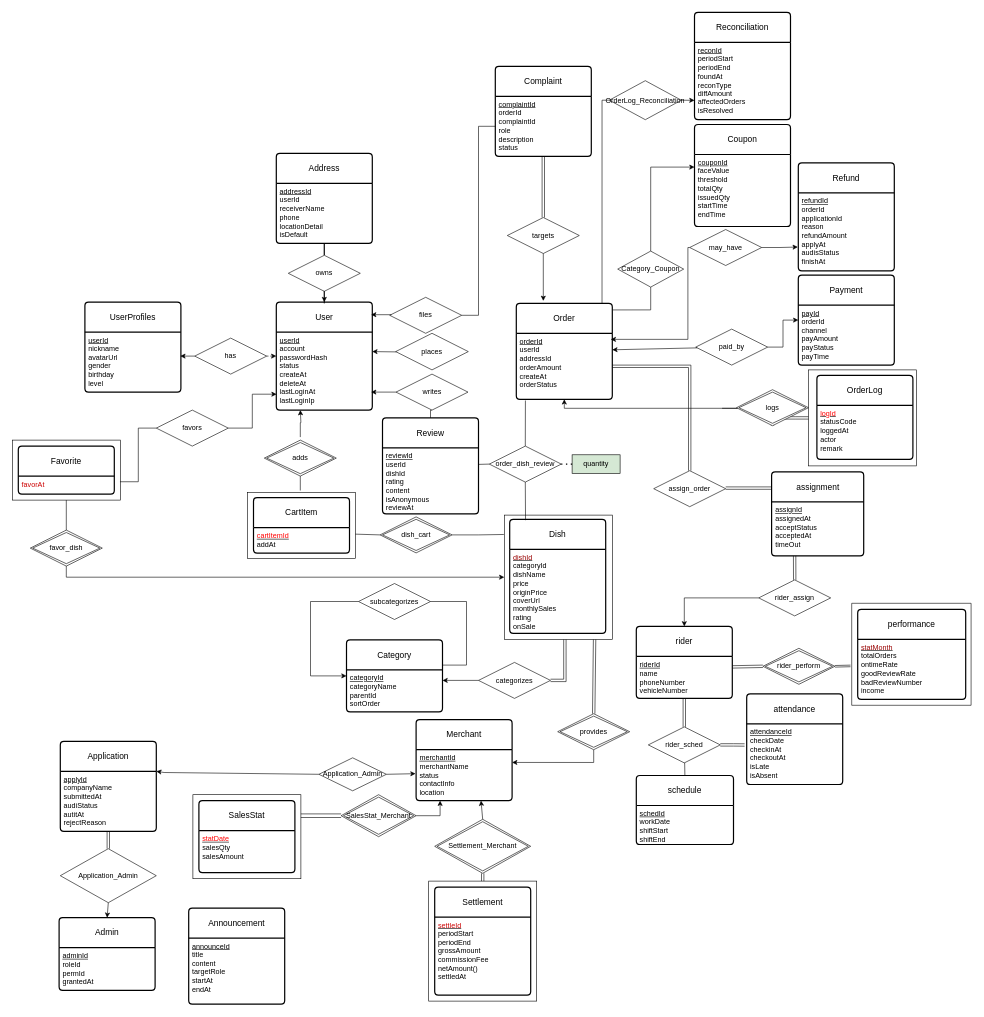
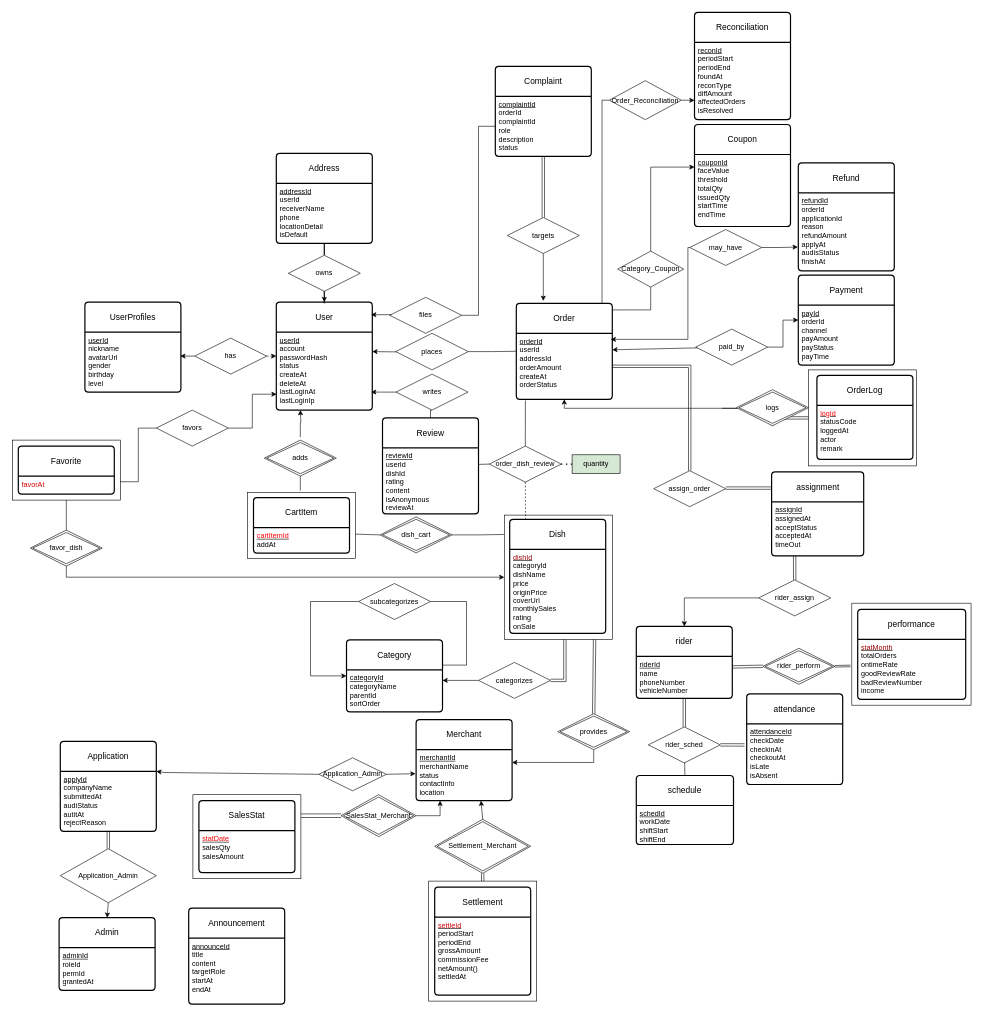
node "OrderLog_Reconciliation": label "OrderLog_Reconciliation" -> "Order_Reconciliation"
edge "Order" -- "places": added
edge "order_dish_review" -- "Dish": style solid -> dashed
